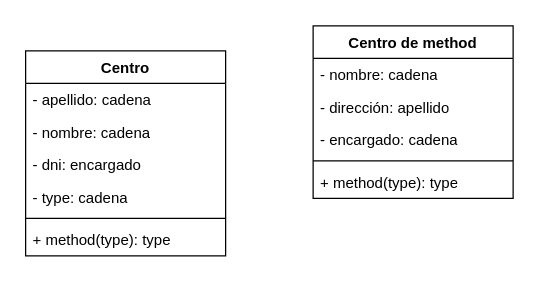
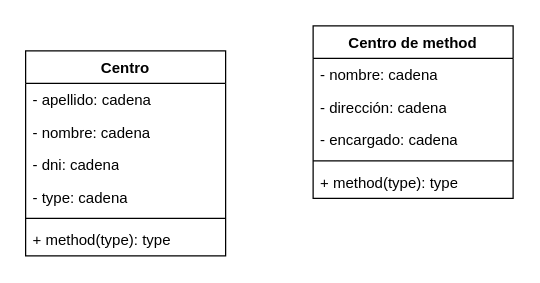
node "- dirección: apellido": label "- dirección: apellido" -> "- dirección: cadena"
node "- dni: encargado": label "- dni: encargado" -> "- dni: cadena"
